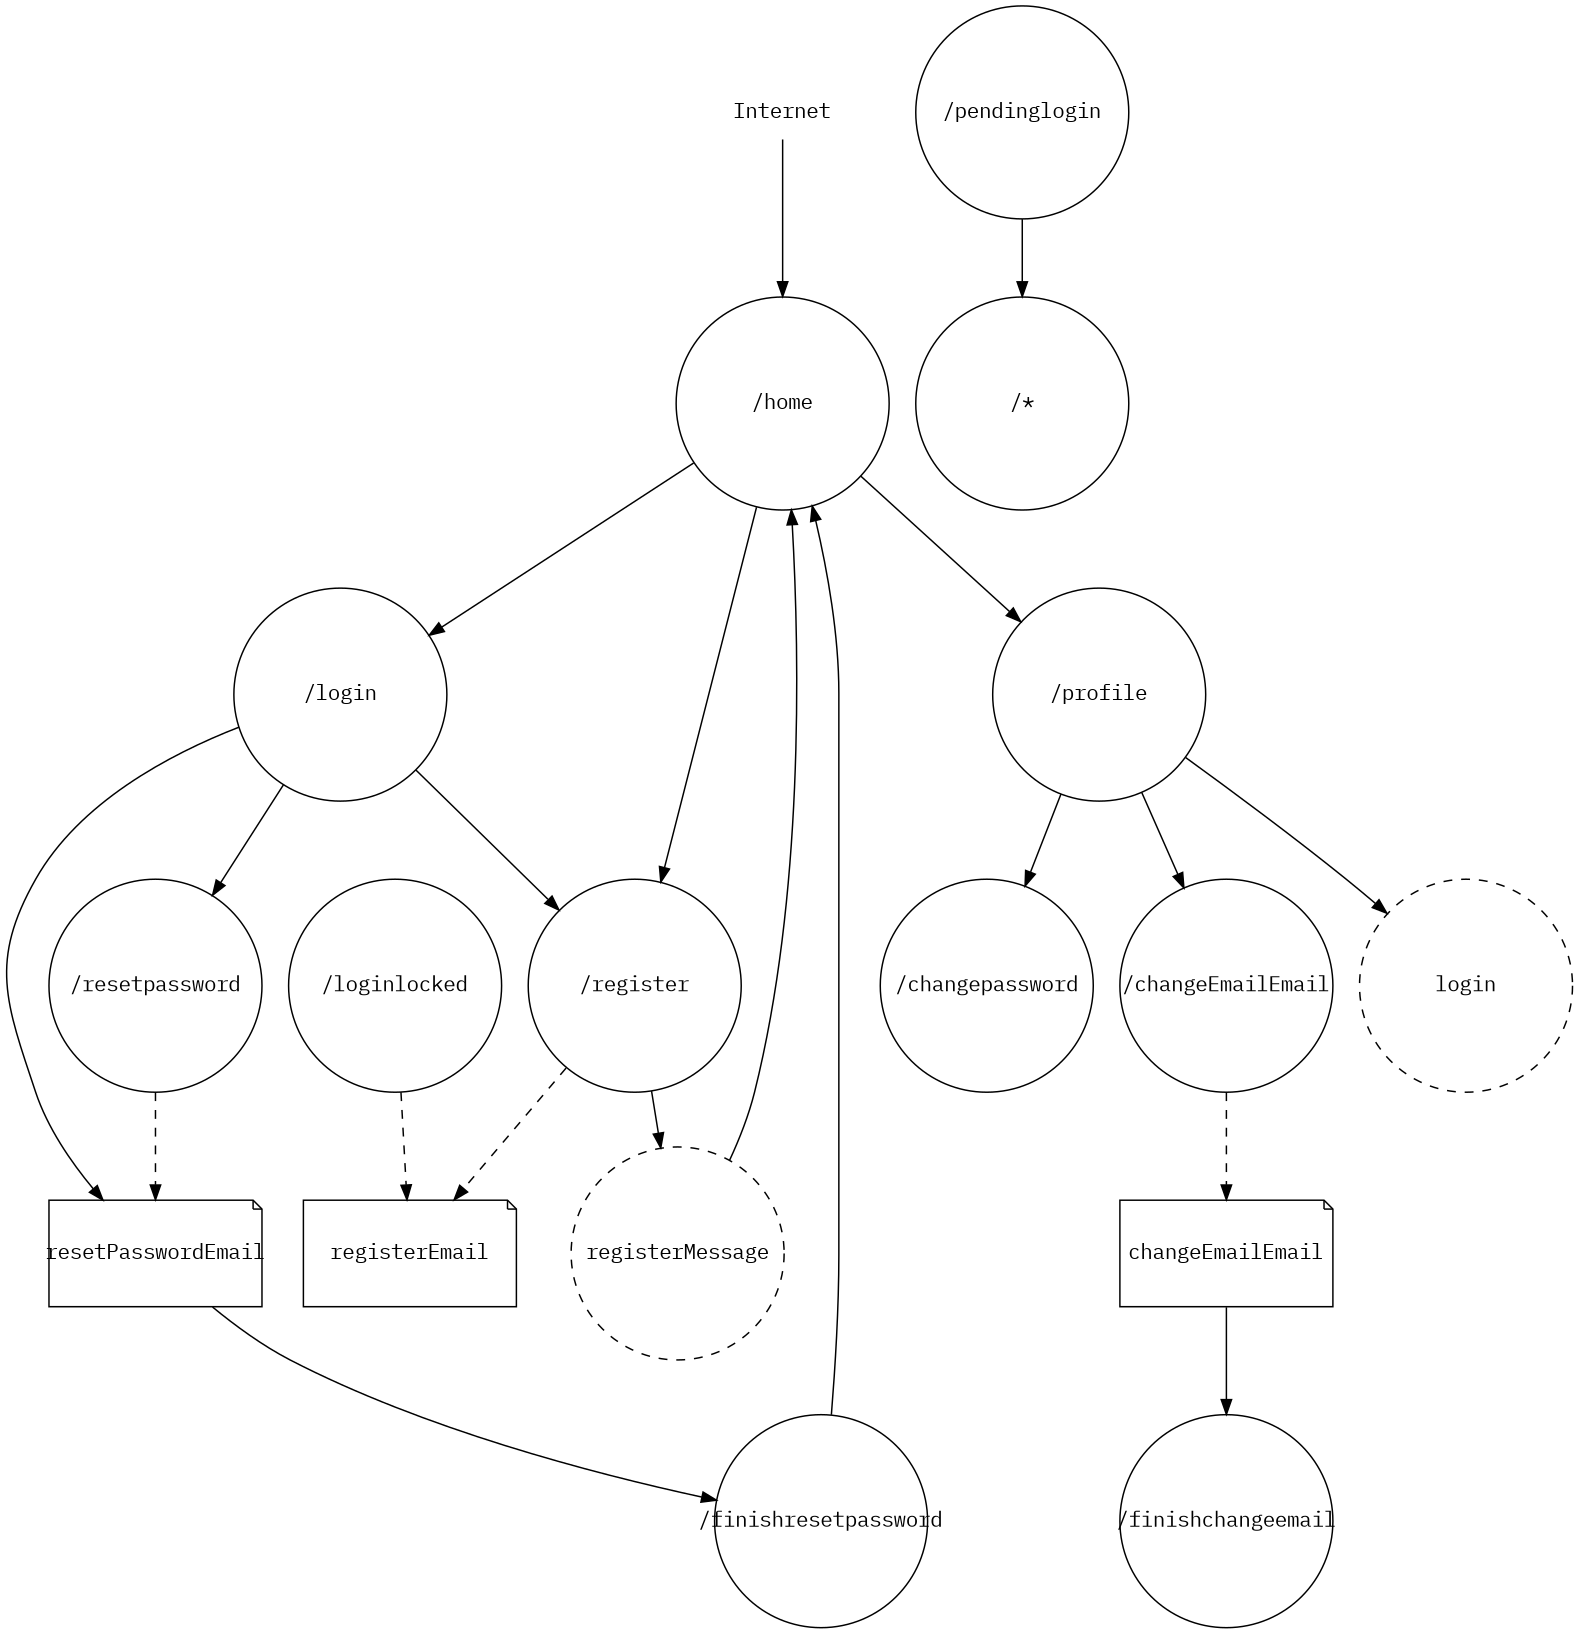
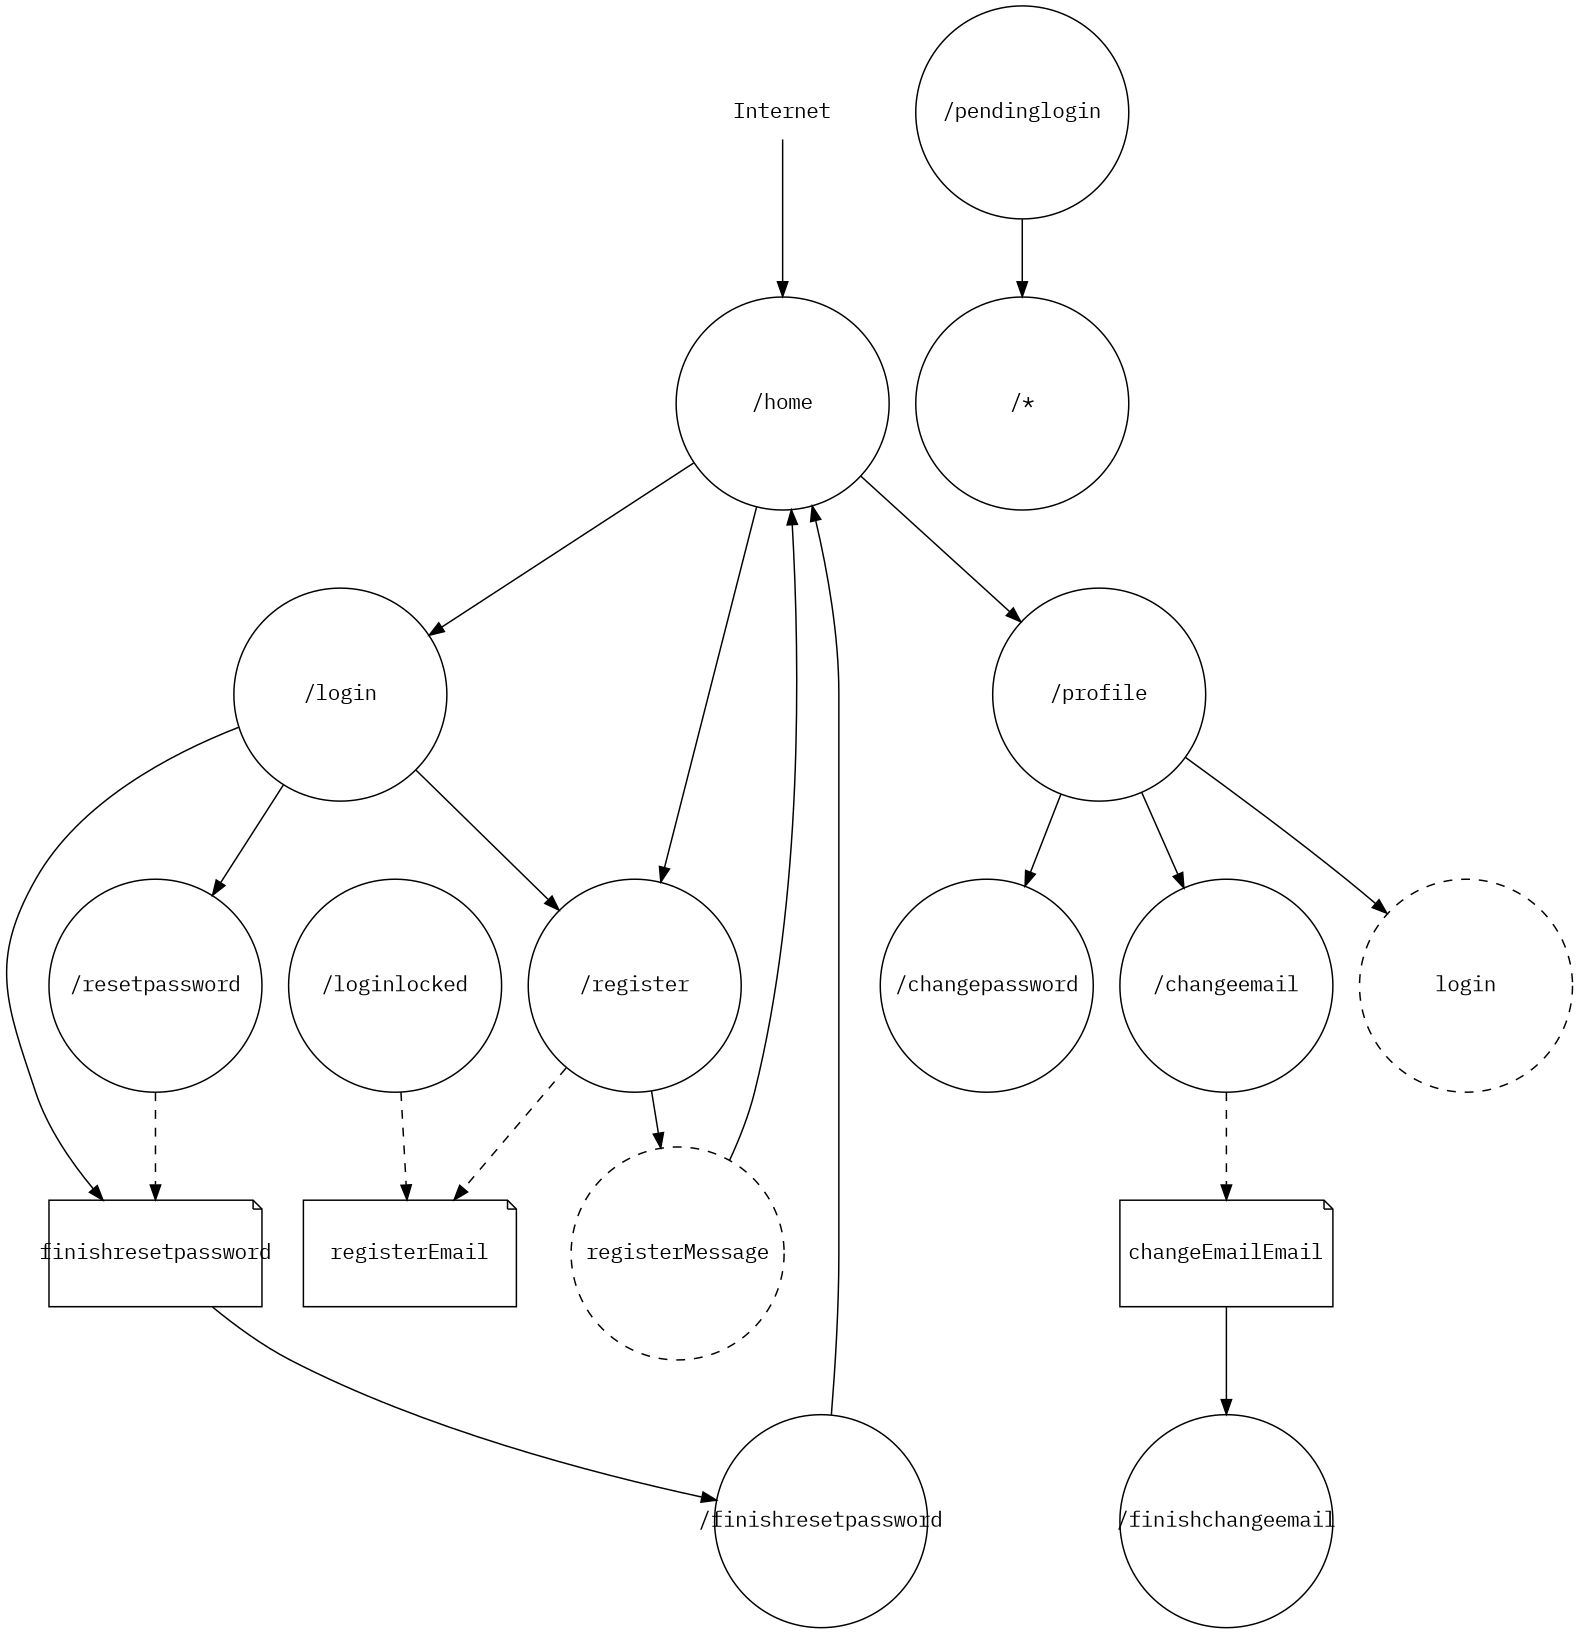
node "/changeEmailEmail": label "/changeEmailEmail" -> "/changeemail"
node "resetPasswordEmail": label "resetPasswordEmail" -> "finishresetpassword"
